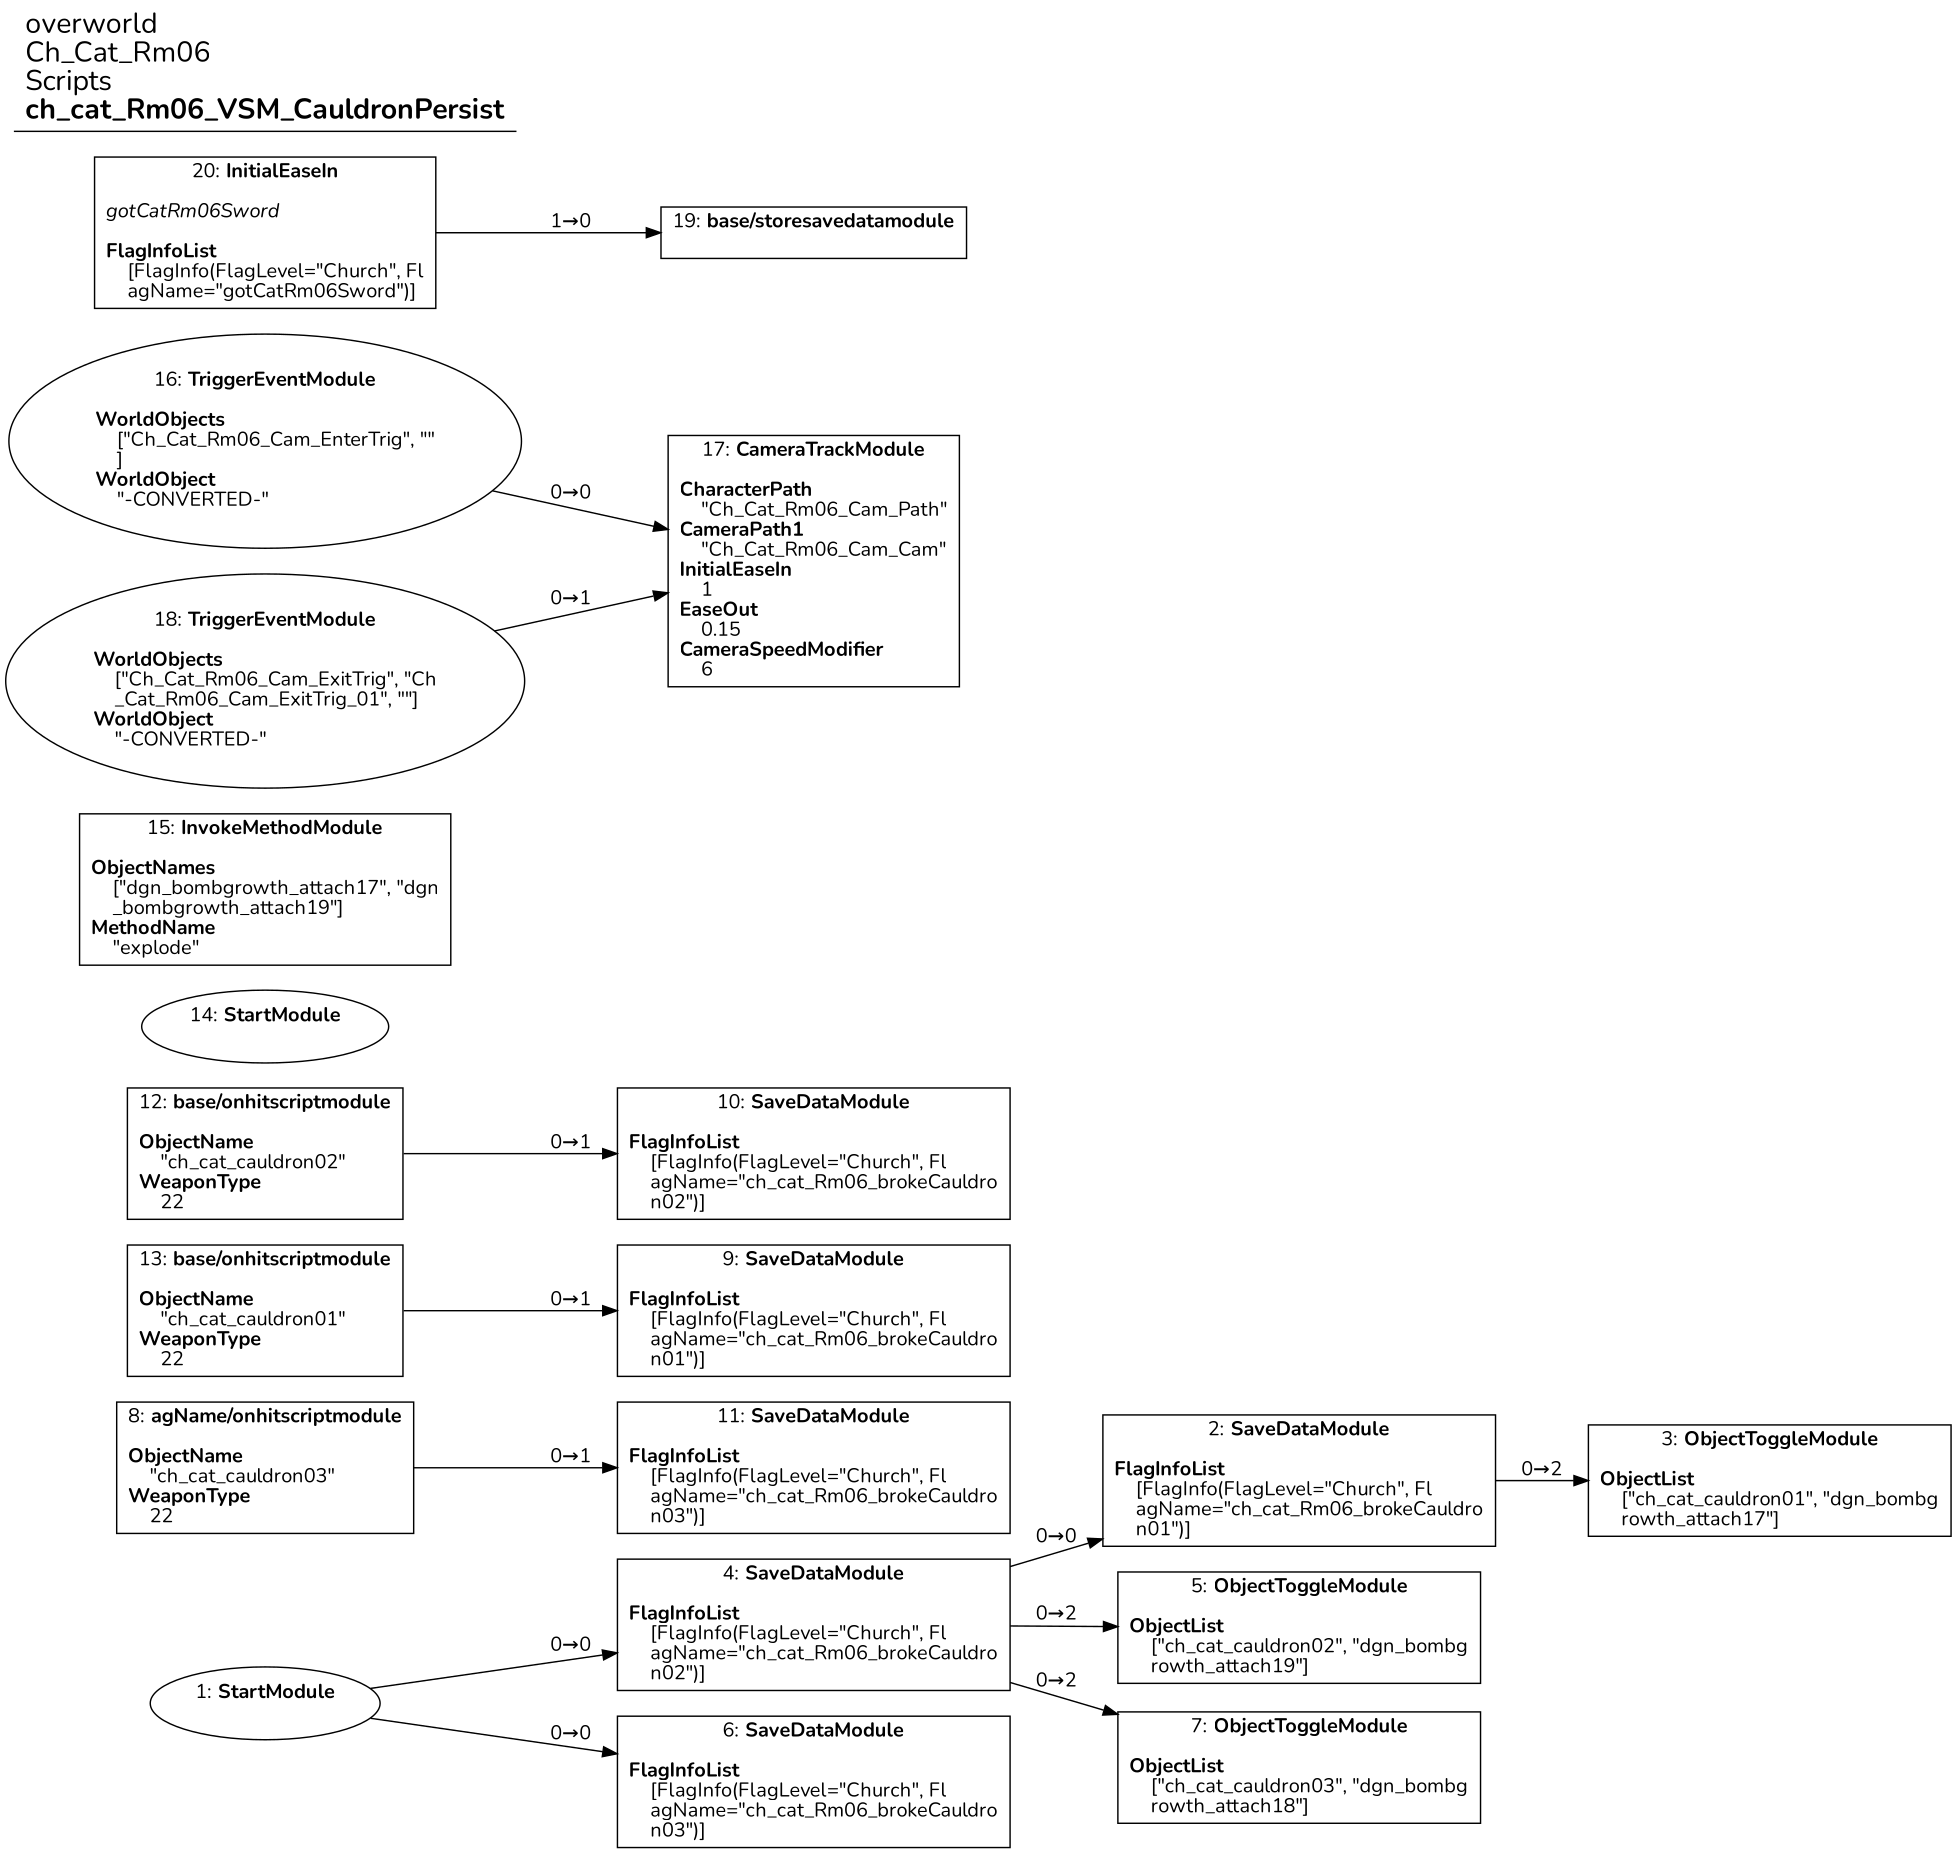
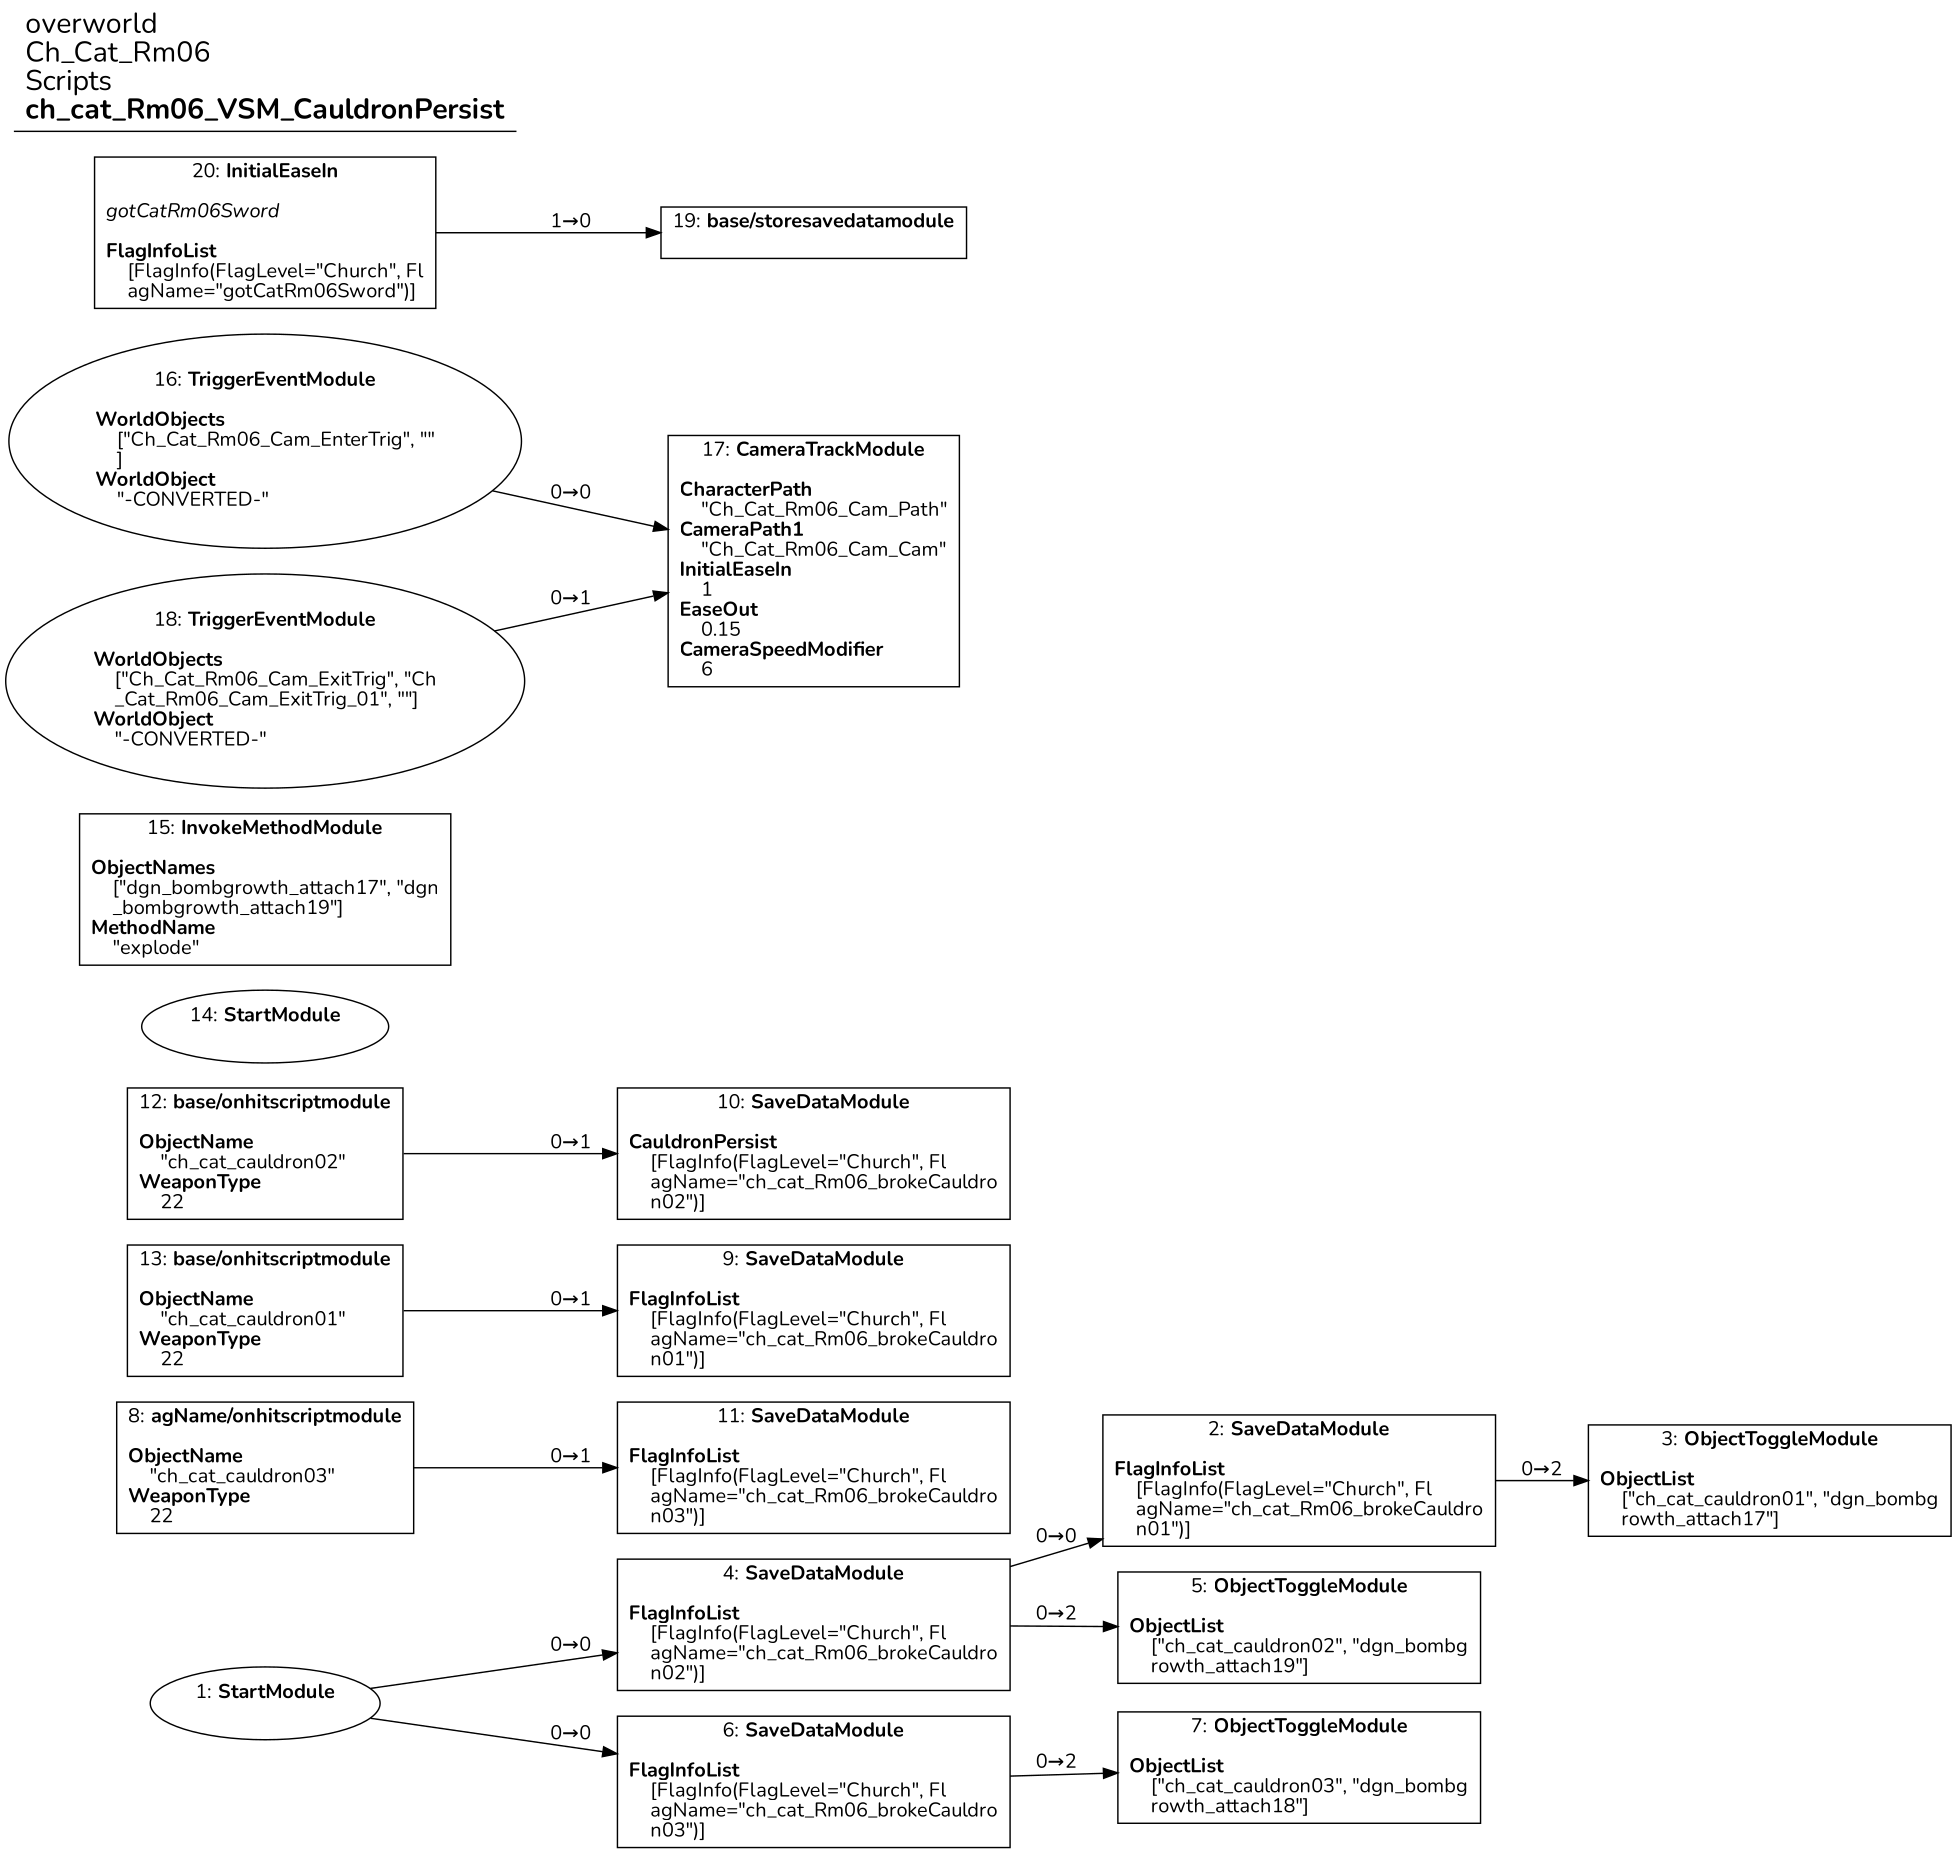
node "10:": text "FlagInfoList" -> "CauldronPersist"
edge "4:" -> "7:": now "6:" -> "7:"
